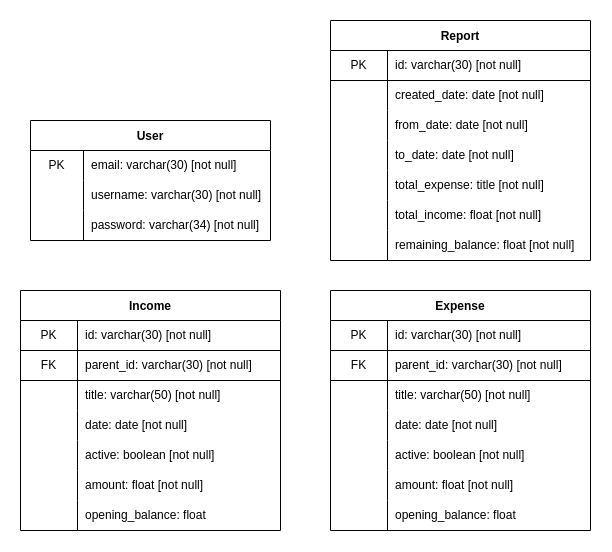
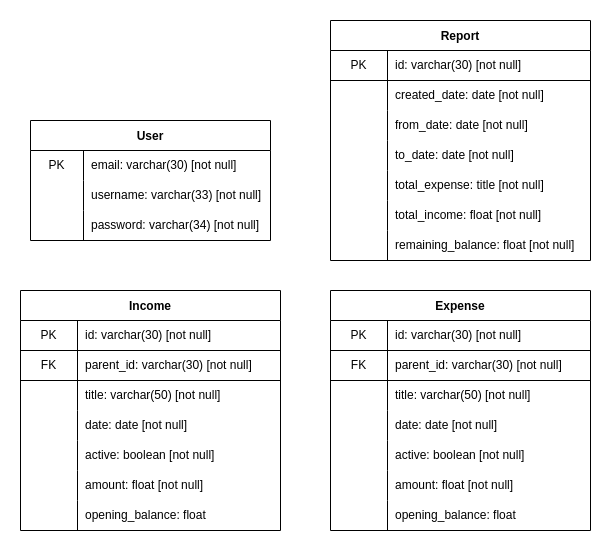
node "username: varchar(30) [not null]": label "username: varchar(30) [not null]" -> "username: varchar(33) [not null]"
